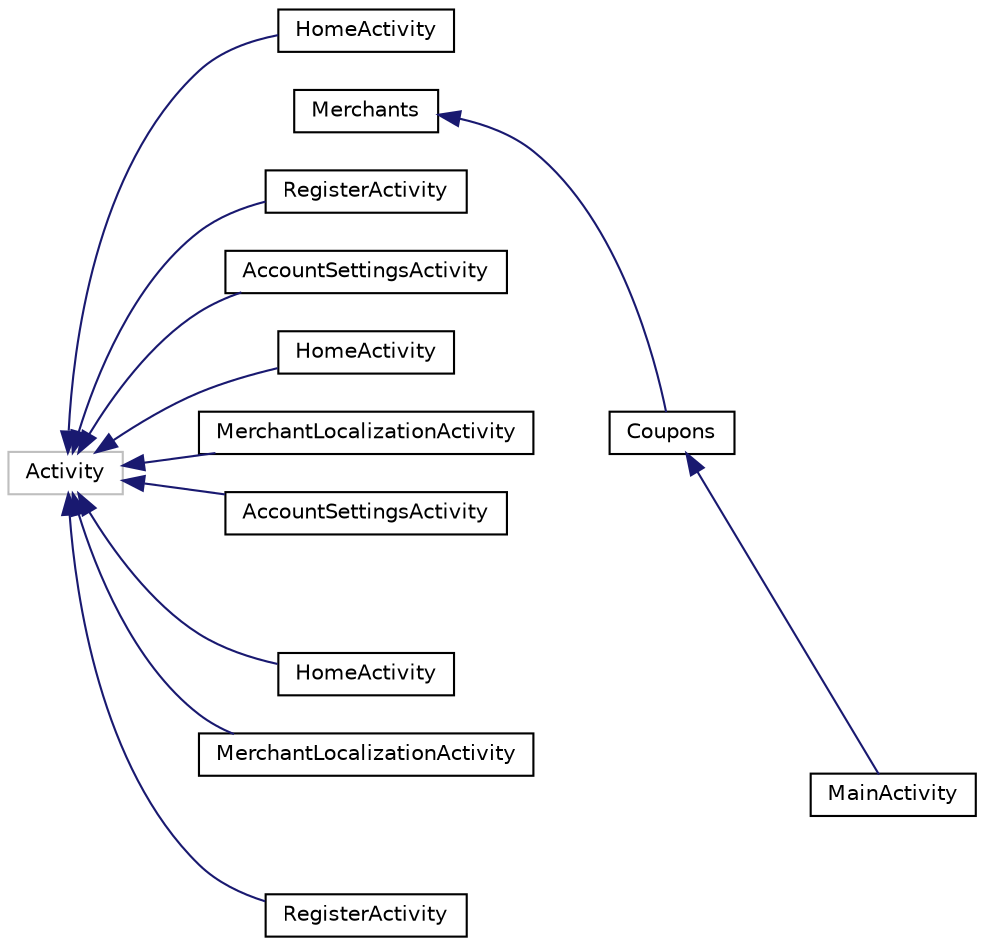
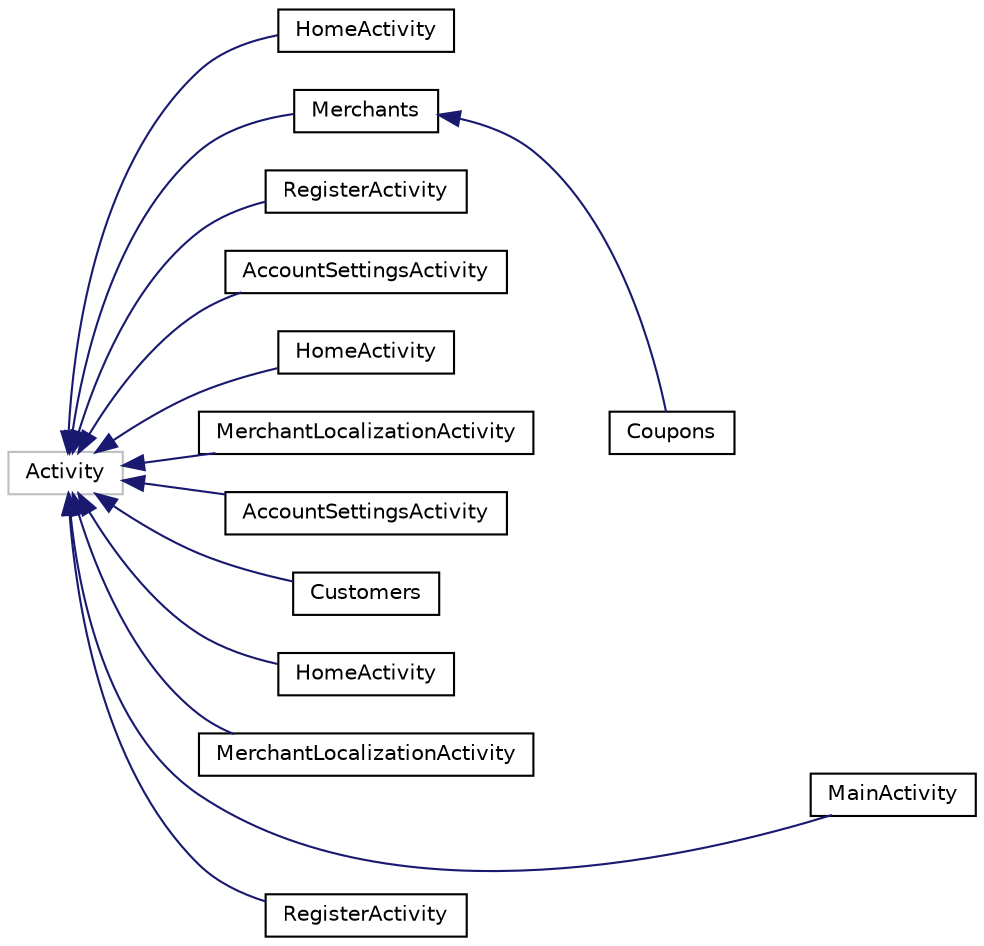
edge "Merchants" -> "Activity": added
node "Customers": added
edge "MainActivity" -> "Coupons": now "MainActivity" -> "Activity"
